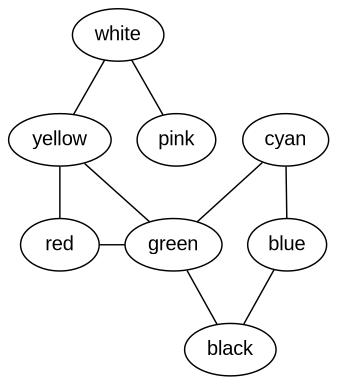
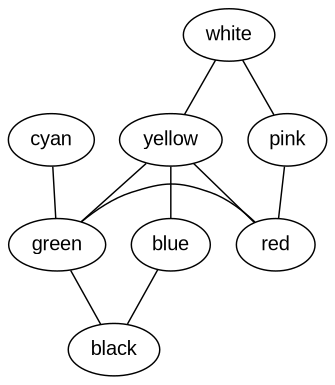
edge "pink" -- "red": added
edge "cyan" -- "blue": now "yellow" -- "blue"
